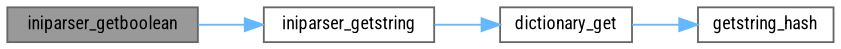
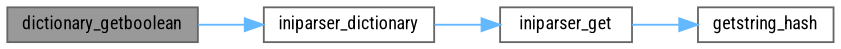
node "iniparser_getboolean": label "iniparser_getboolean" -> "dictionary_getboolean"
node "iniparser_getstring": label "iniparser_getstring" -> "iniparser_dictionary"
node "dictionary_get": label "dictionary_get" -> "iniparser_get"
